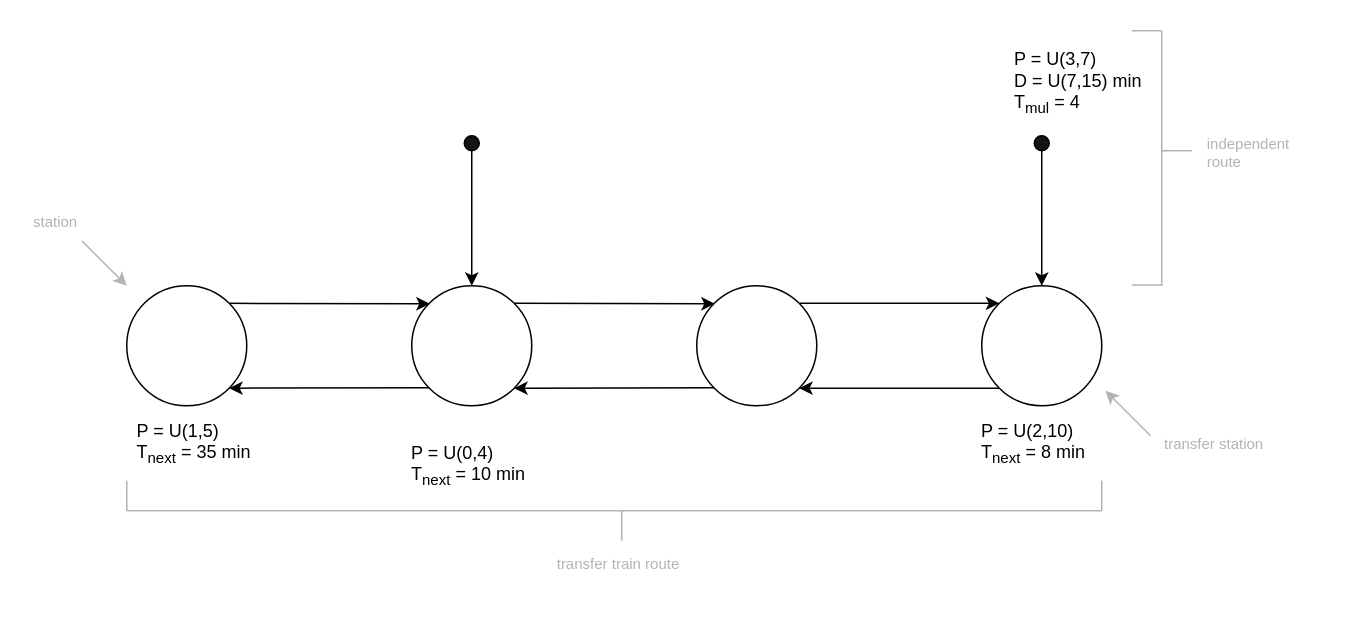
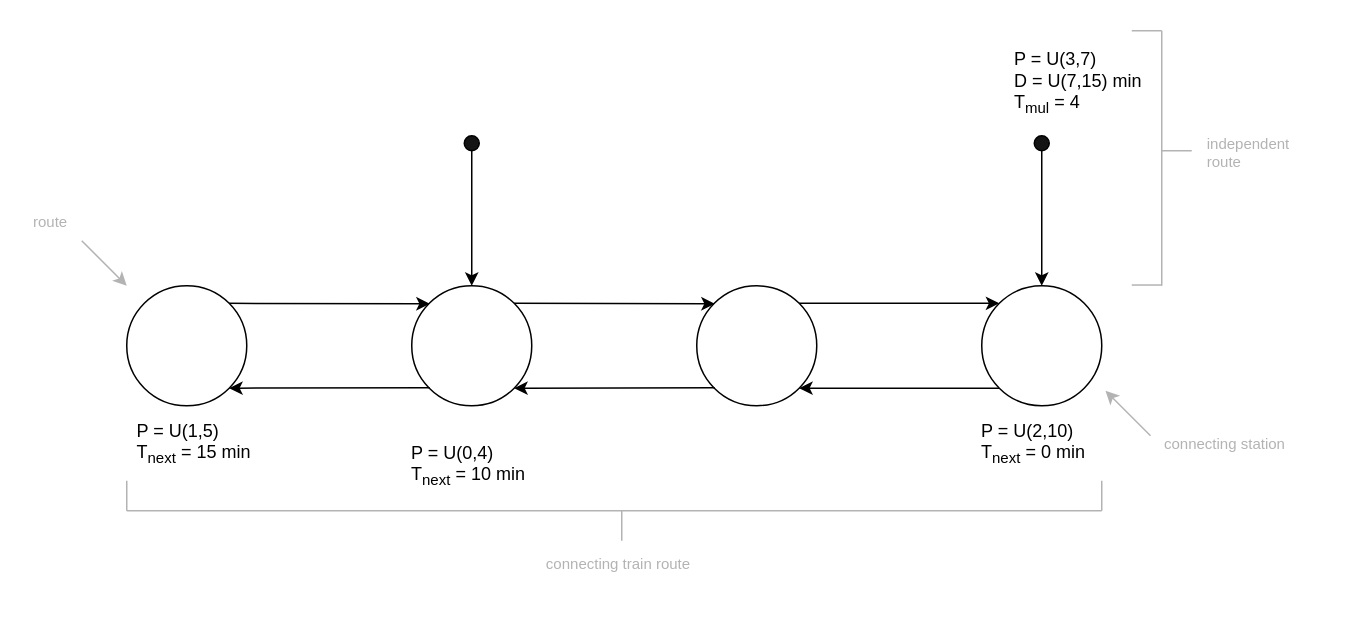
node "station": label "station" -> "route"
node "P = U(1,5) Tnext = 35 min": label "P = U(1,5) Tnext = 35 min" -> "P = U(1,5) Tnext = 15 min"
node "P = U(2,10) Tnext = 8 min": label "P = U(2,10) Tnext = 8 min" -> "P = U(2,10) Tnext = 0 min"
node "transfer station": label "transfer station" -> "connecting station"
node "transfer train route": label "transfer train route" -> "connecting train route"
